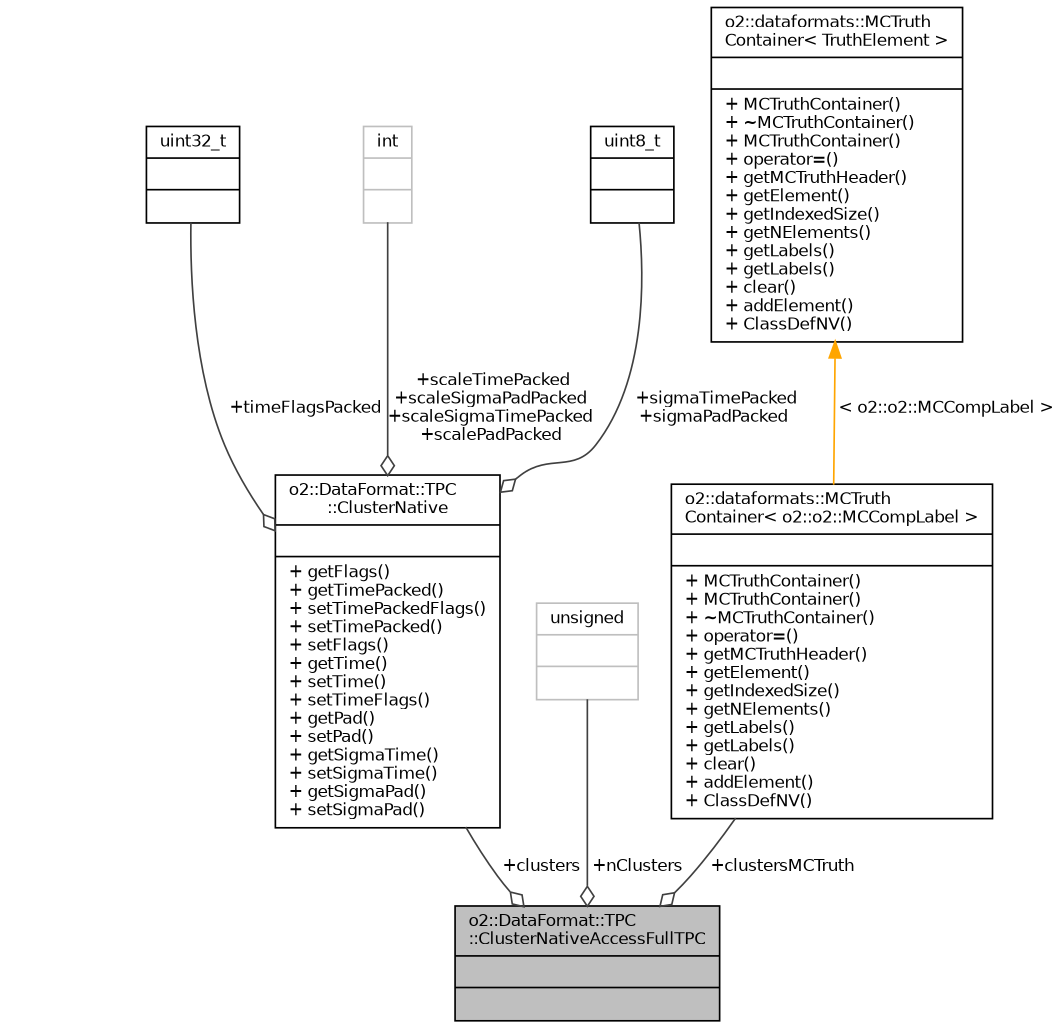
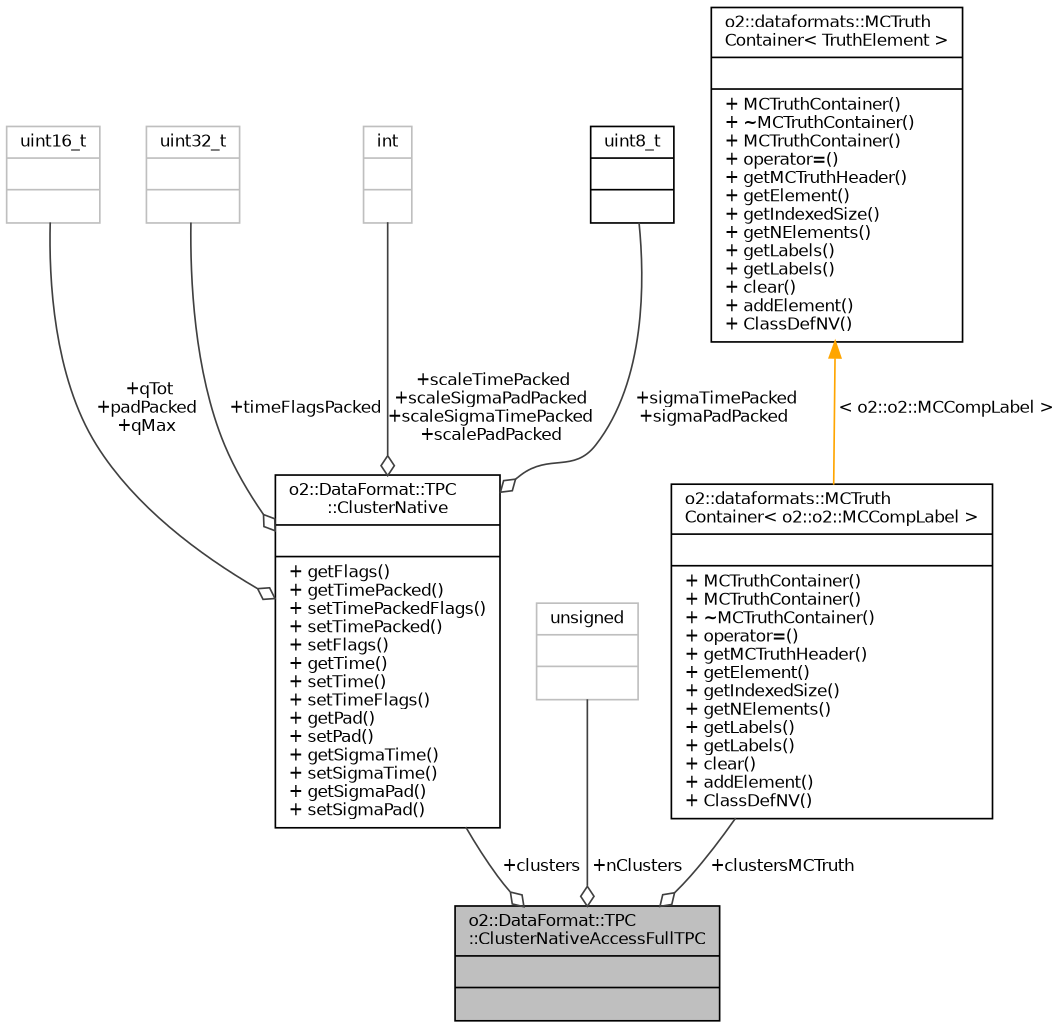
node "uint16_t": added
node "uint32_t": color black -> grey75
